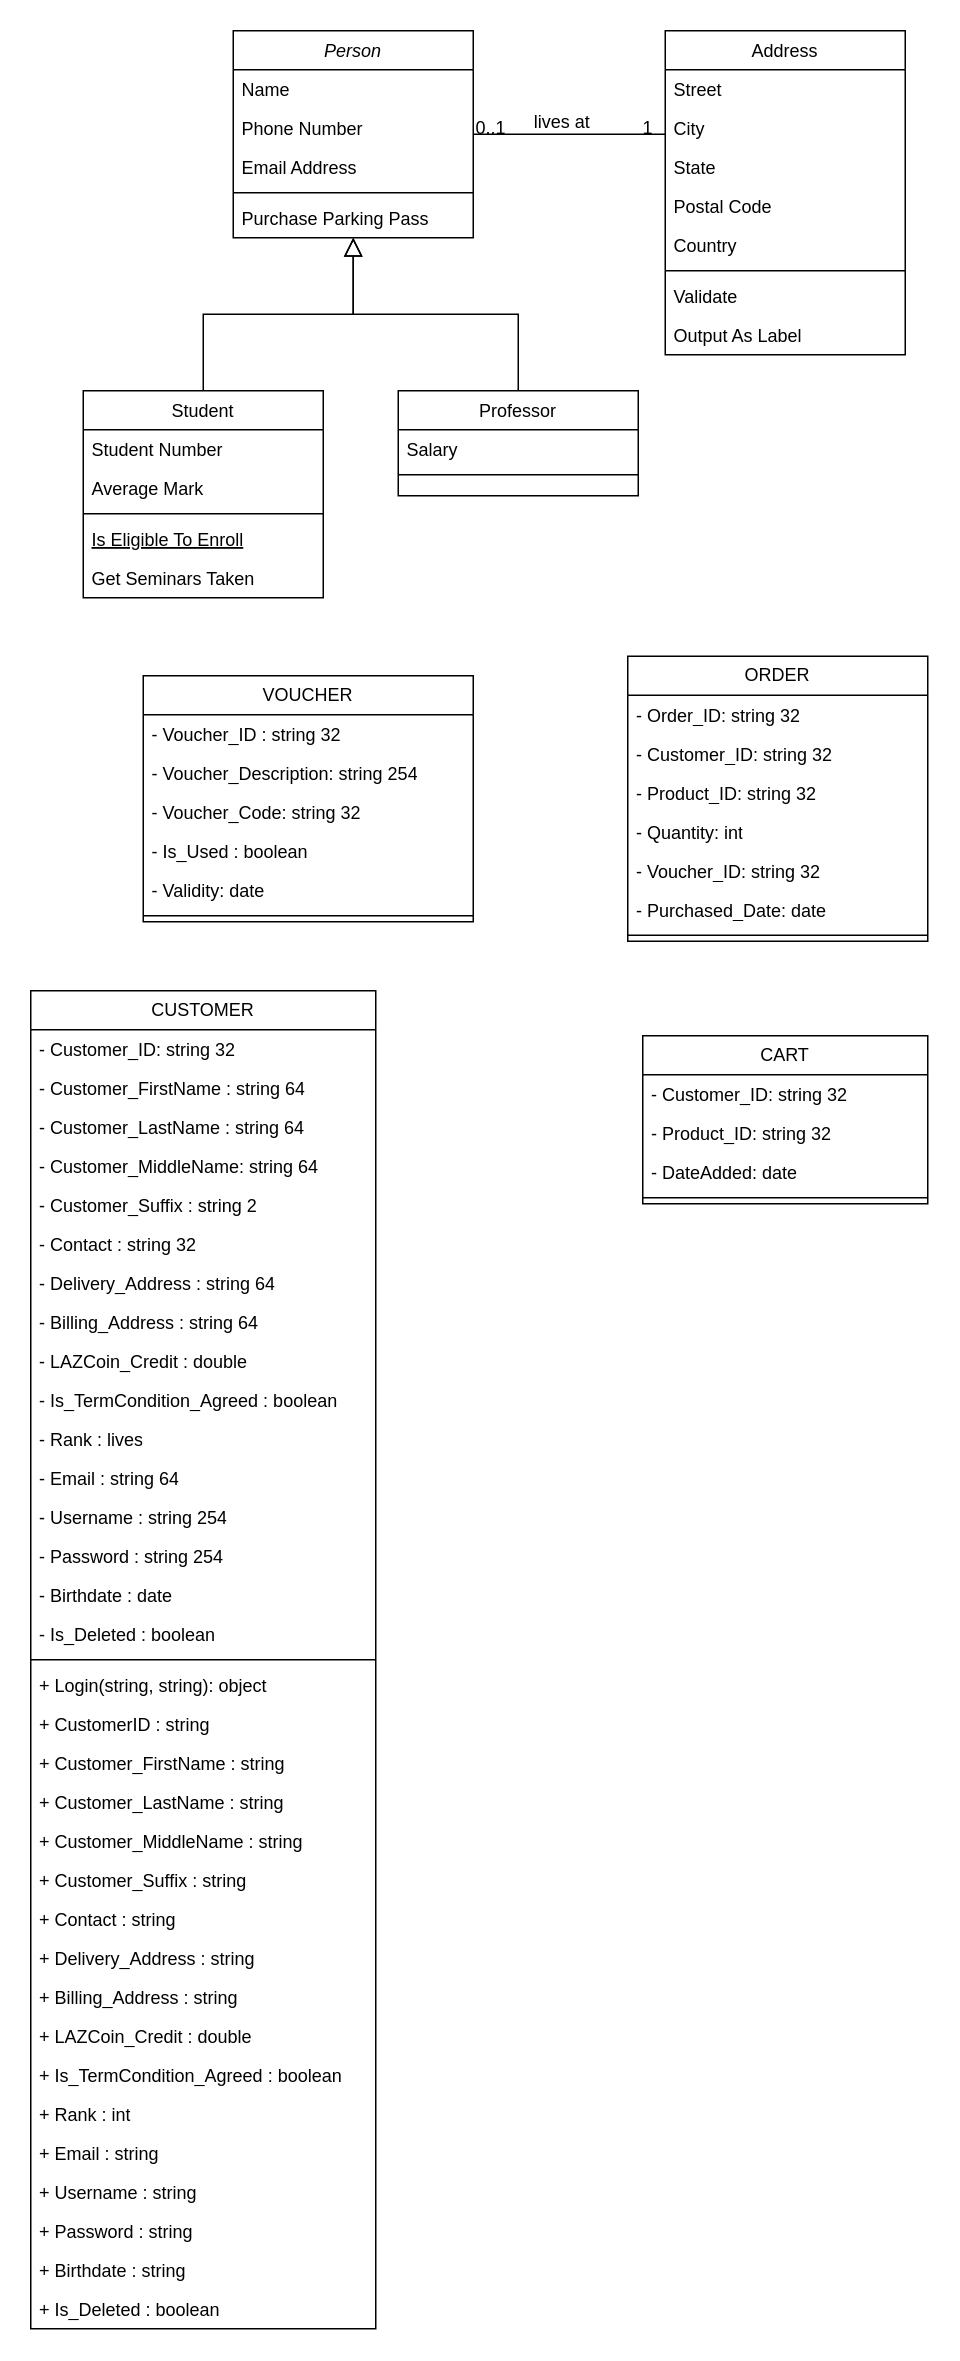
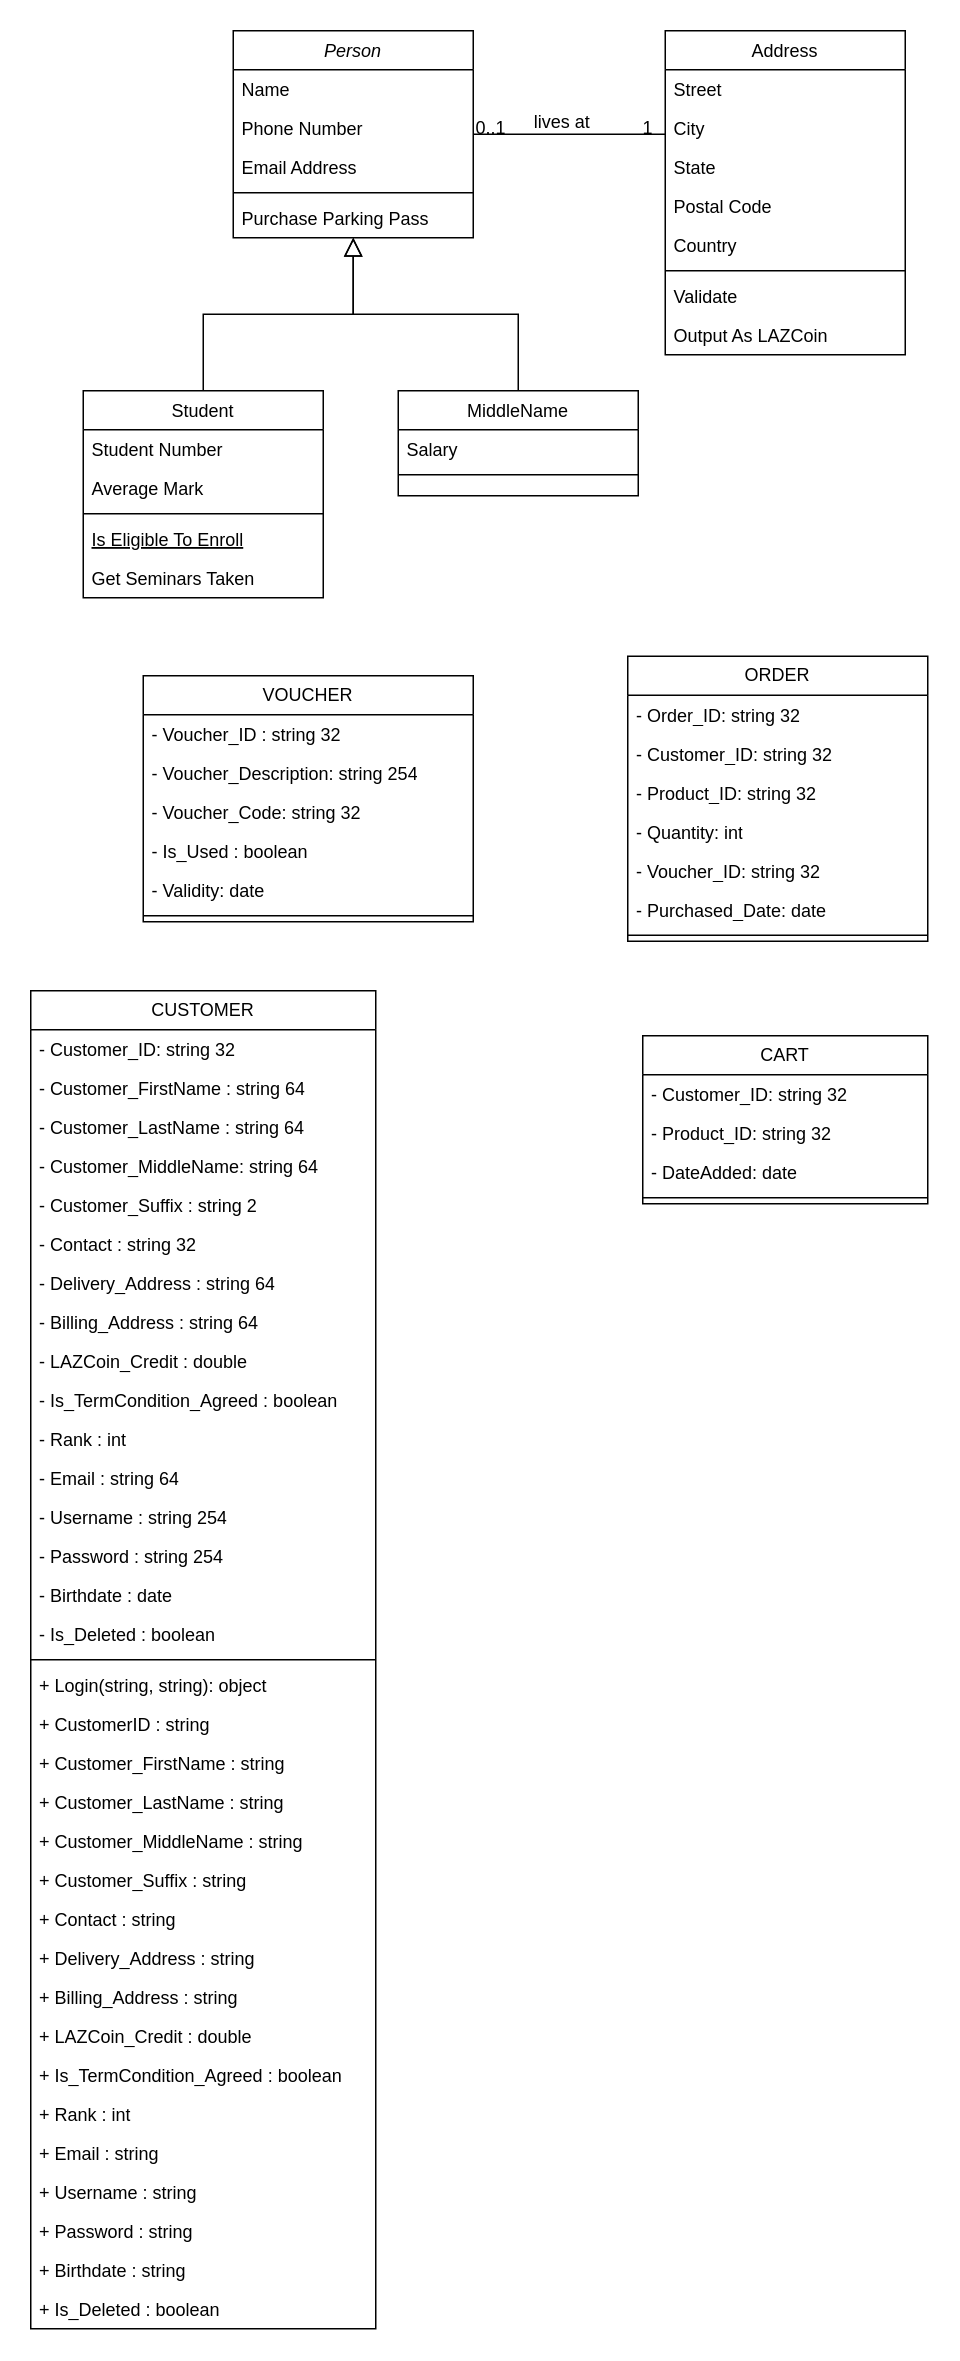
node "Output As Label": label "Output As Label" -> "Output As LAZCoin"
node "Professor": label "Professor" -> "MiddleName"
node "- Rank : lives": label "- Rank : lives" -> "- Rank : int"
